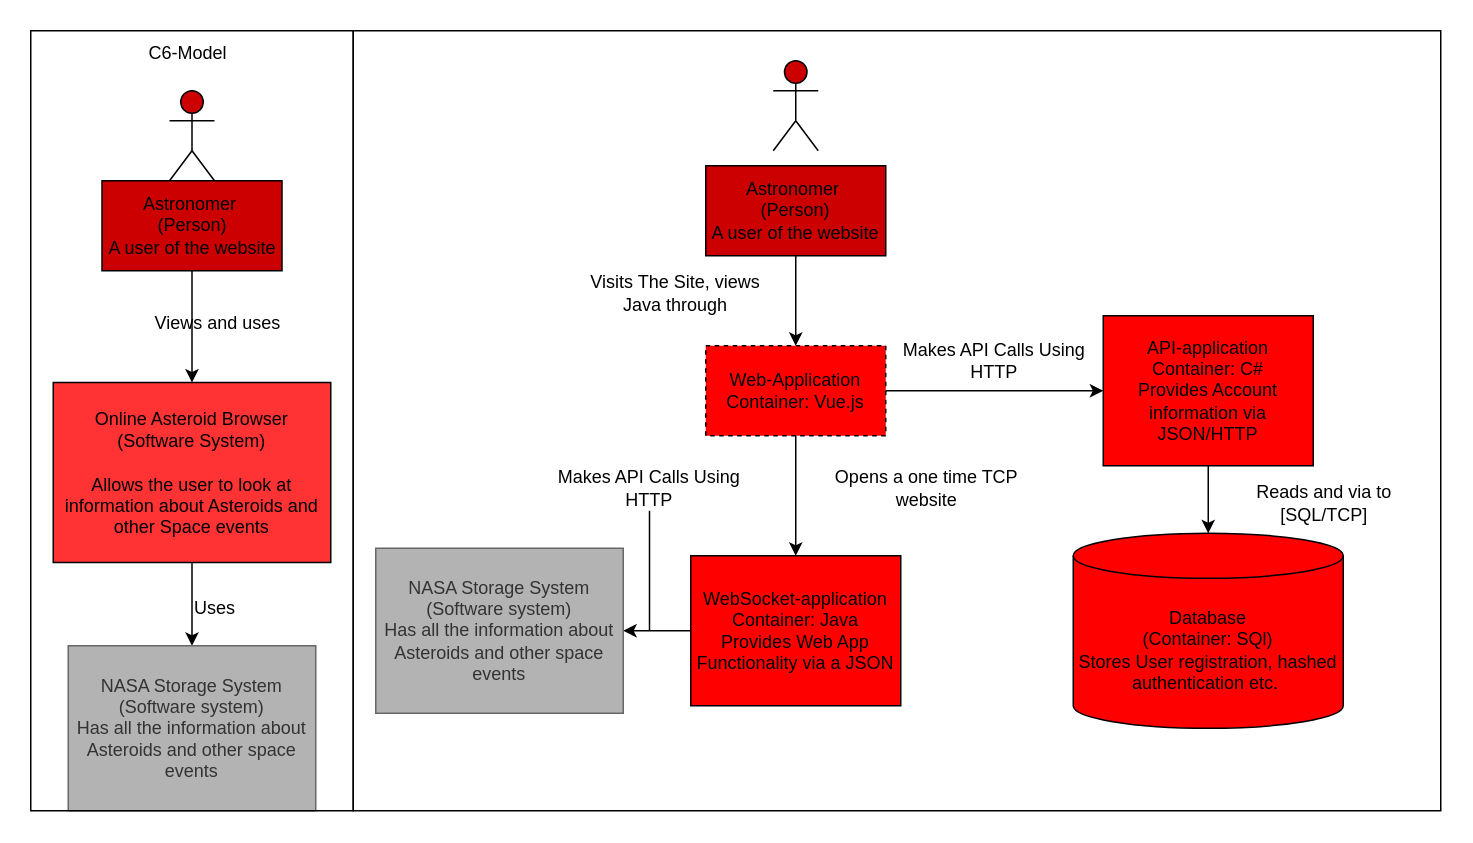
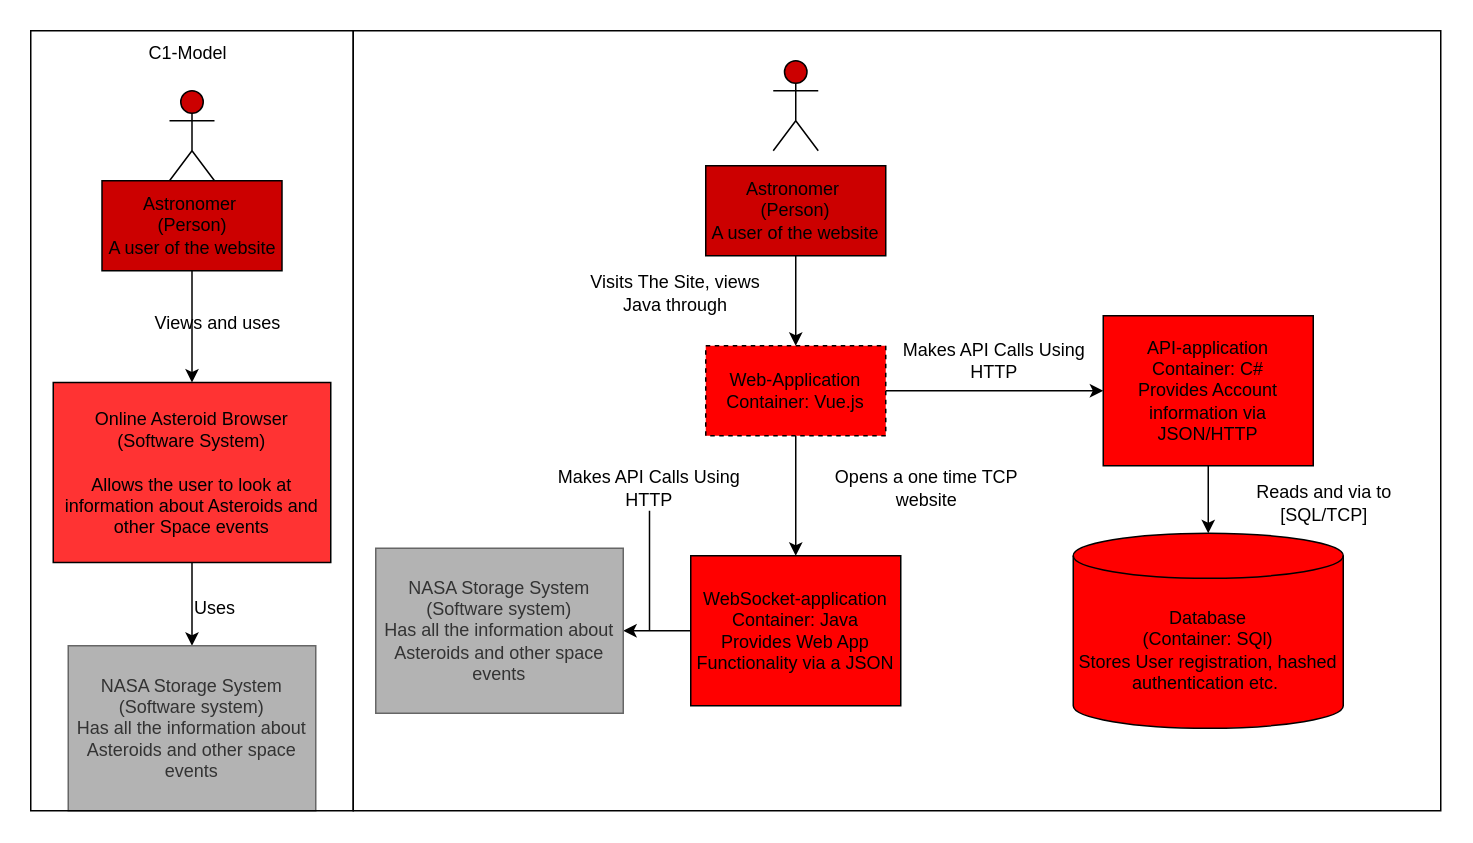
node "C6-Model": label "C6-Model" -> "C1-Model"
